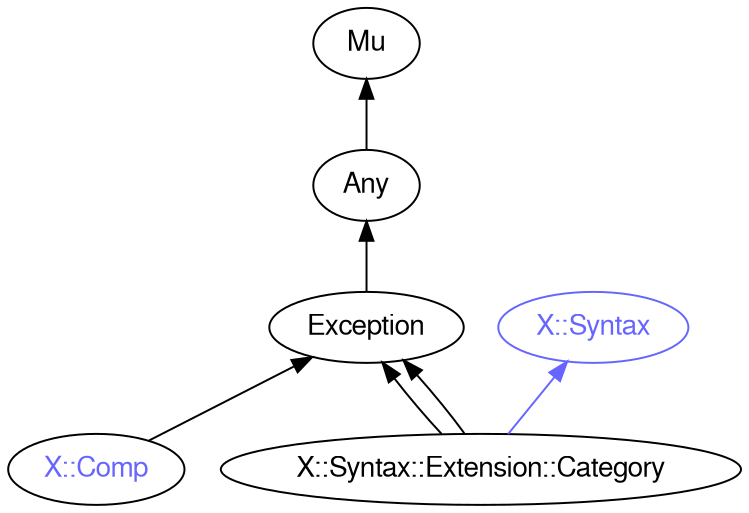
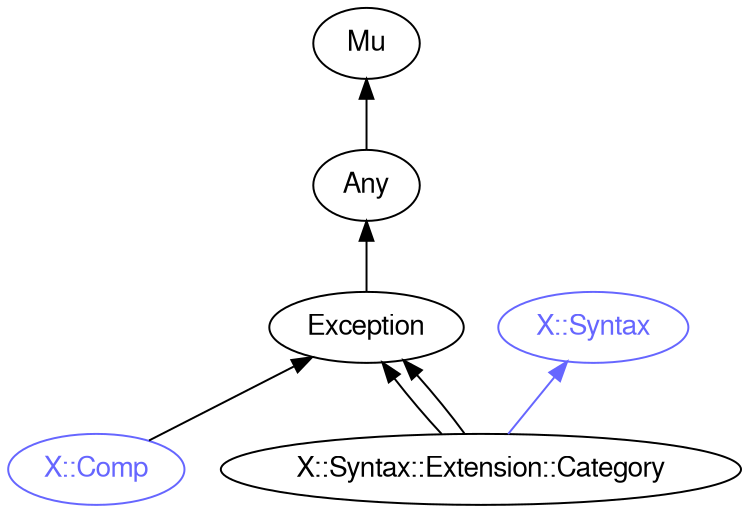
node "X::Comp": color #000000 -> #6666ff
